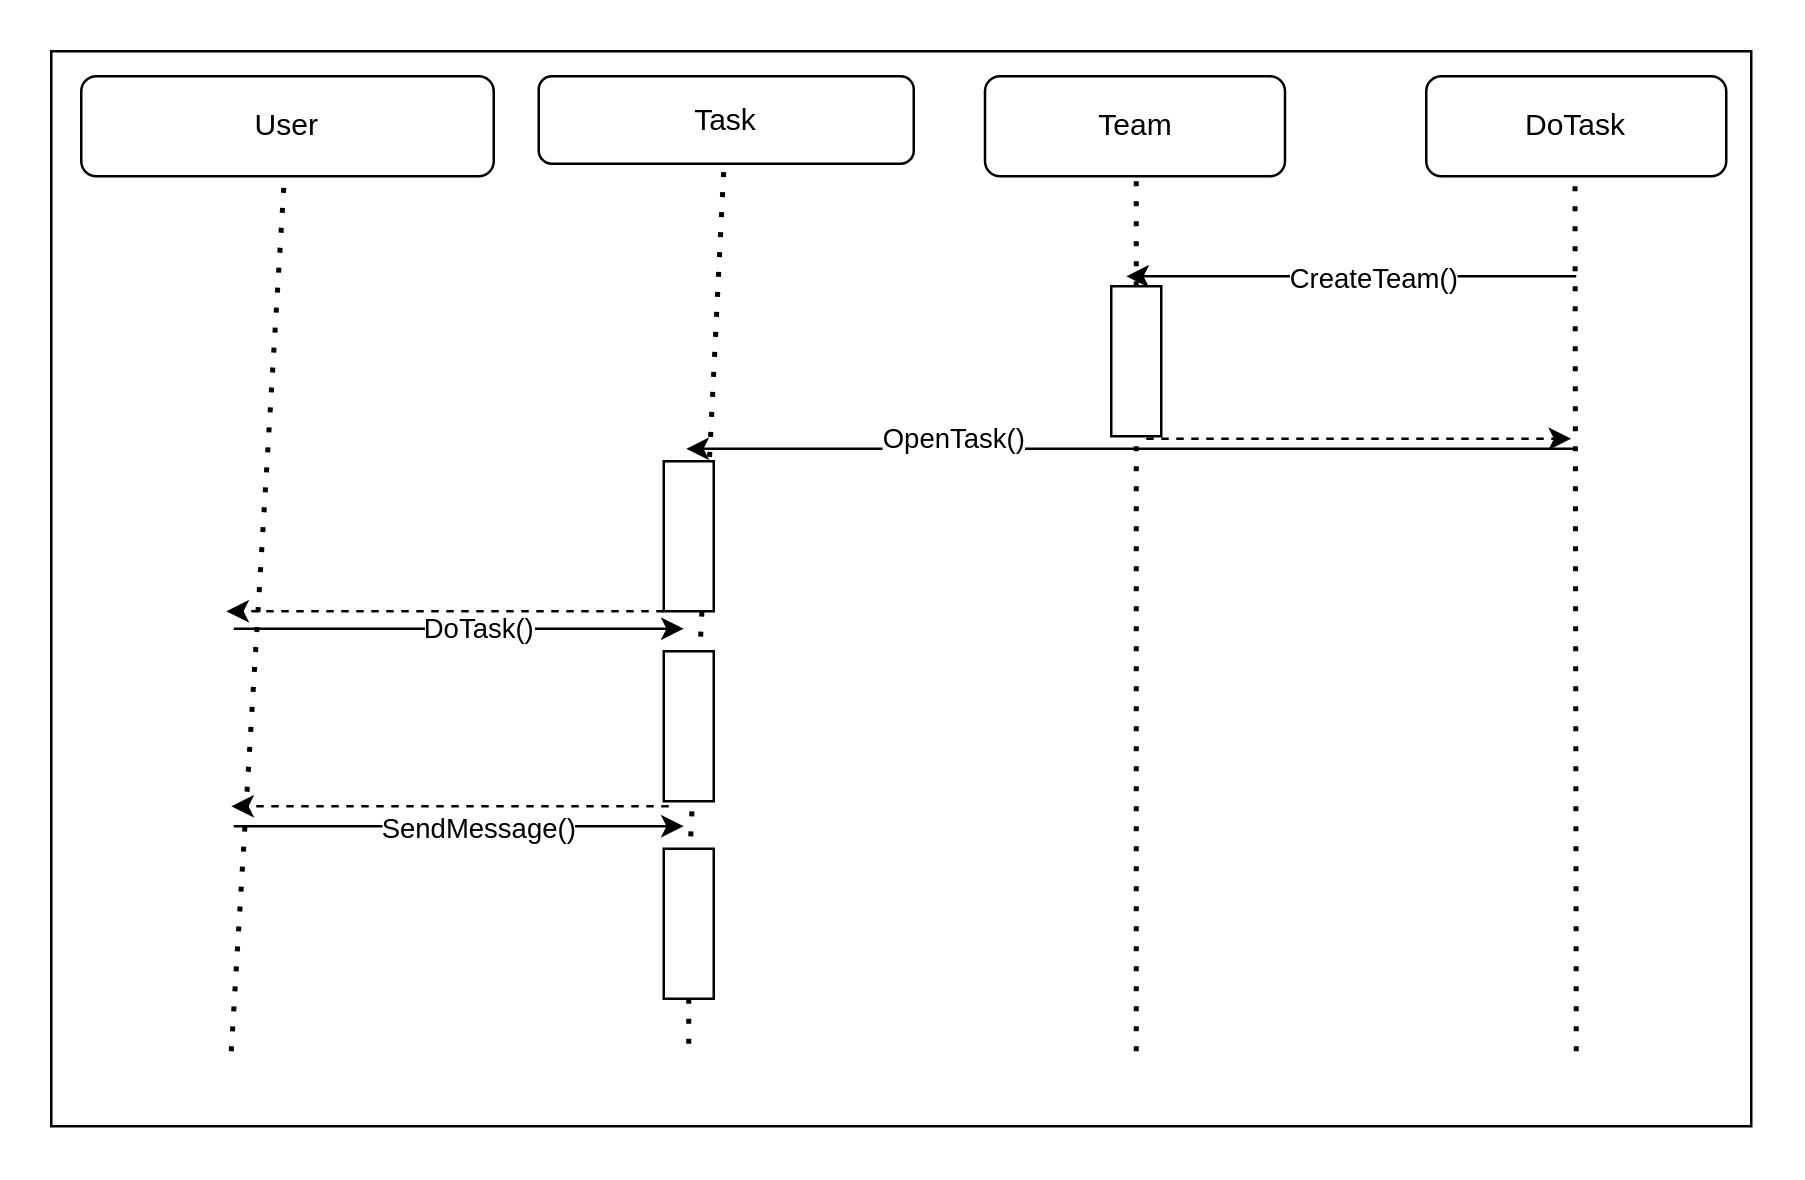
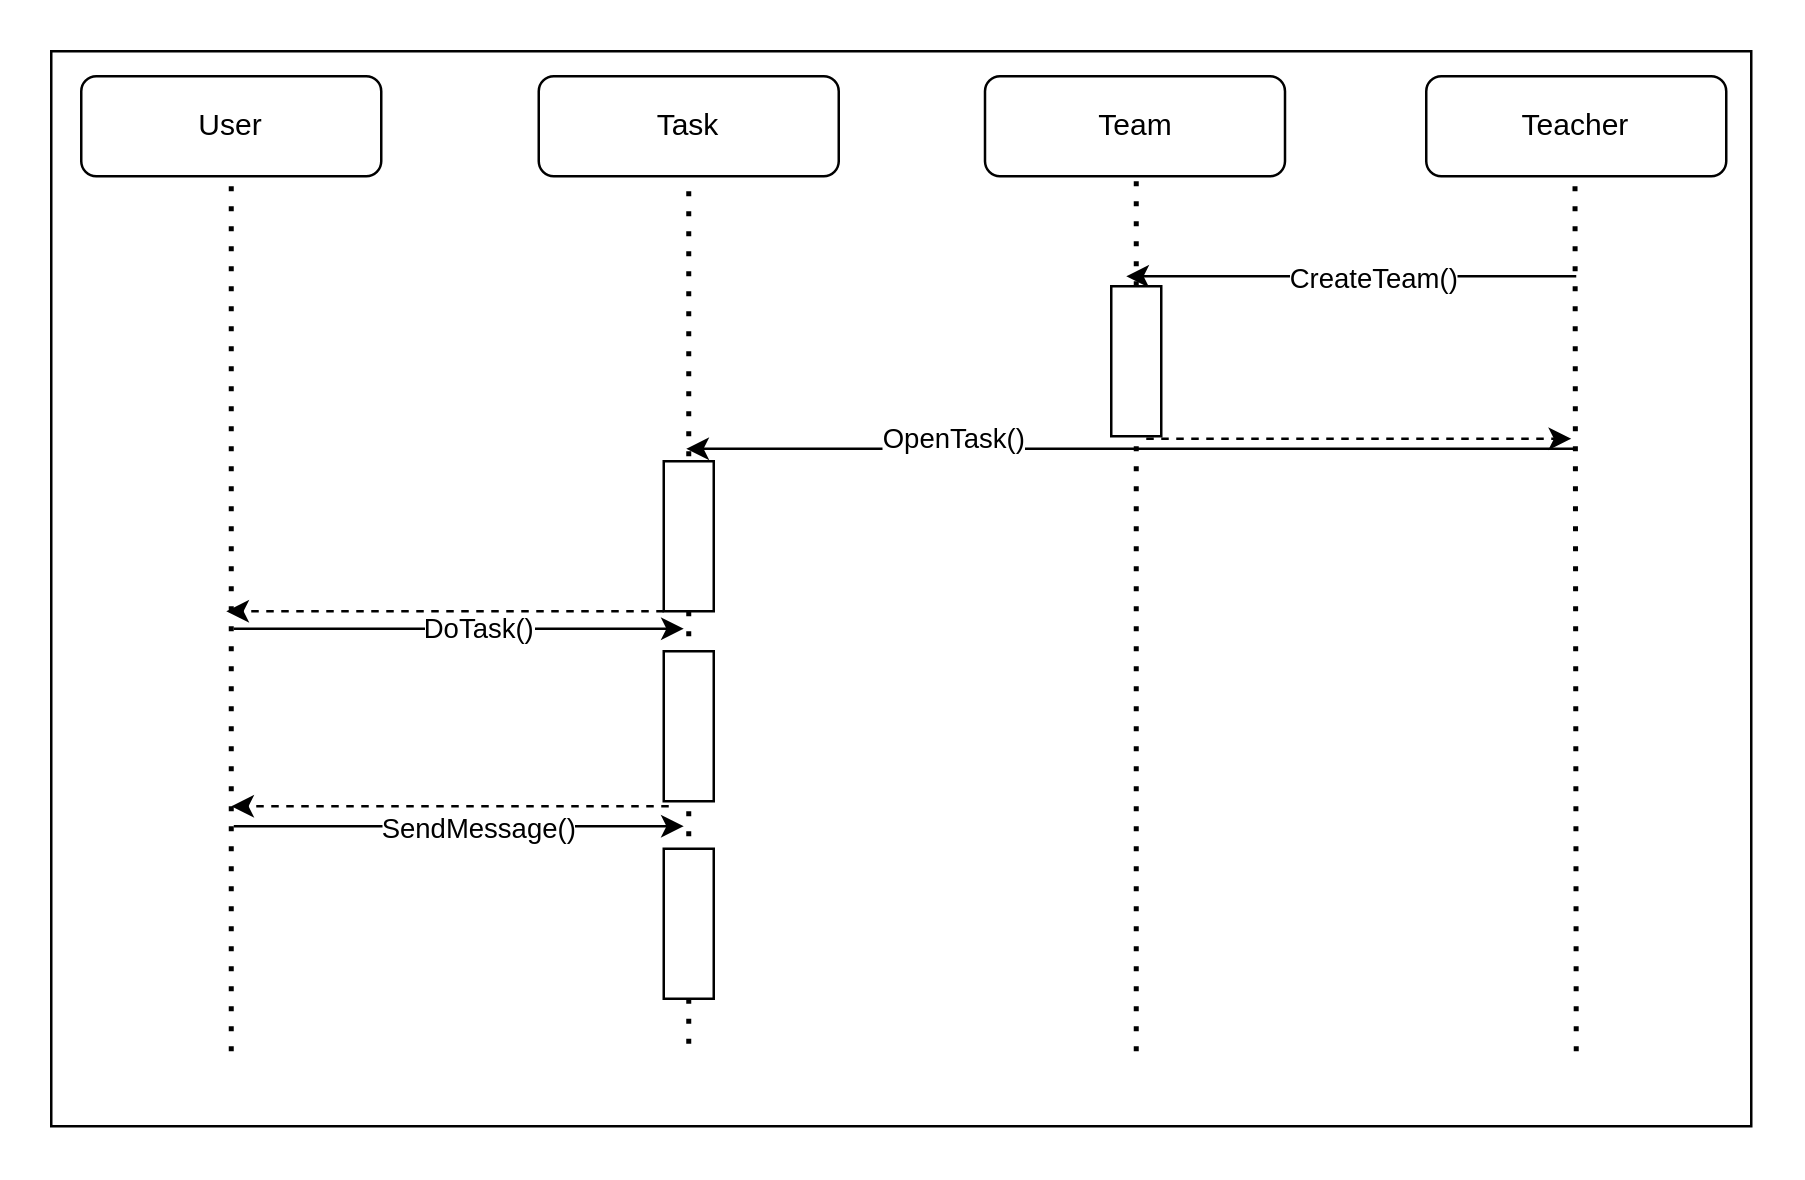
node "Task": size 375x88 -> 300x100
node "User": size 413x100 -> 300x100
node "DoTask": label "DoTask" -> "Teacher"
